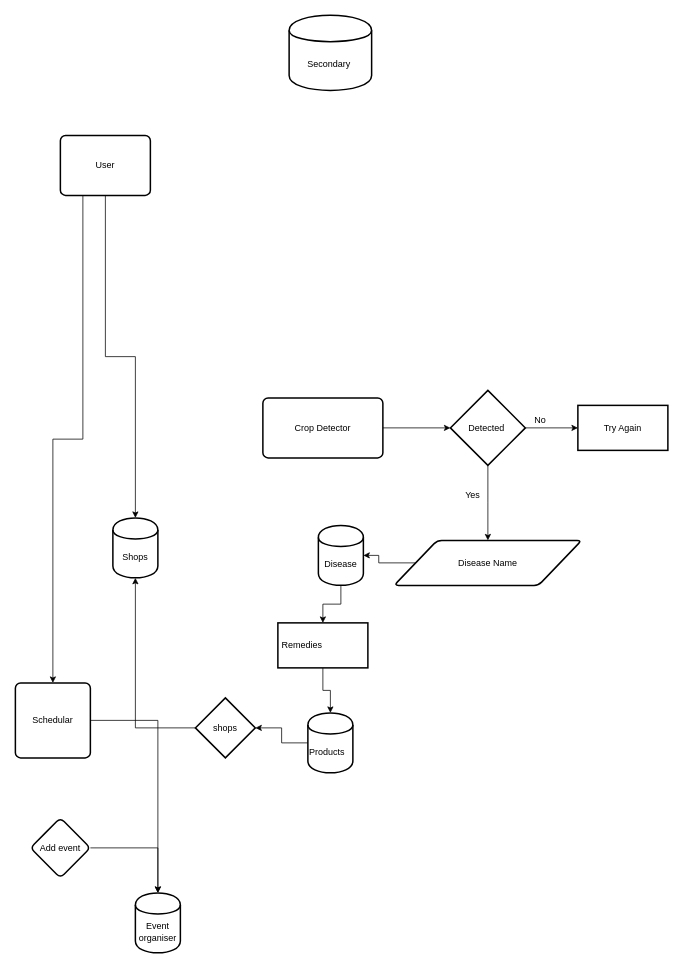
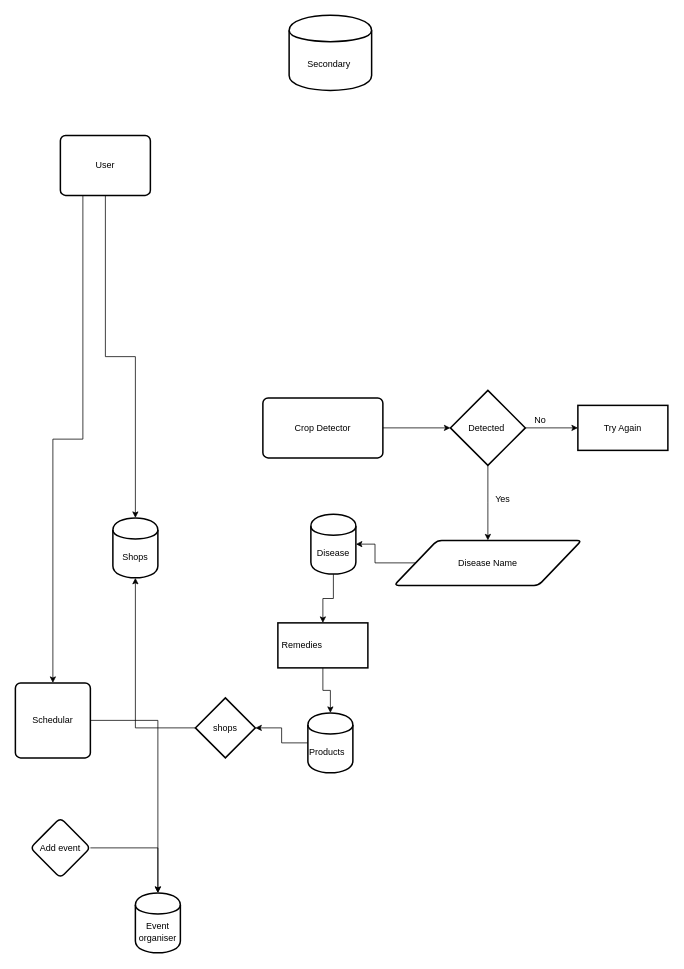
node "Yes": moved (473, 495) -> (503, 499)
node "Disease": moved (341, 555) -> (333, 544)
